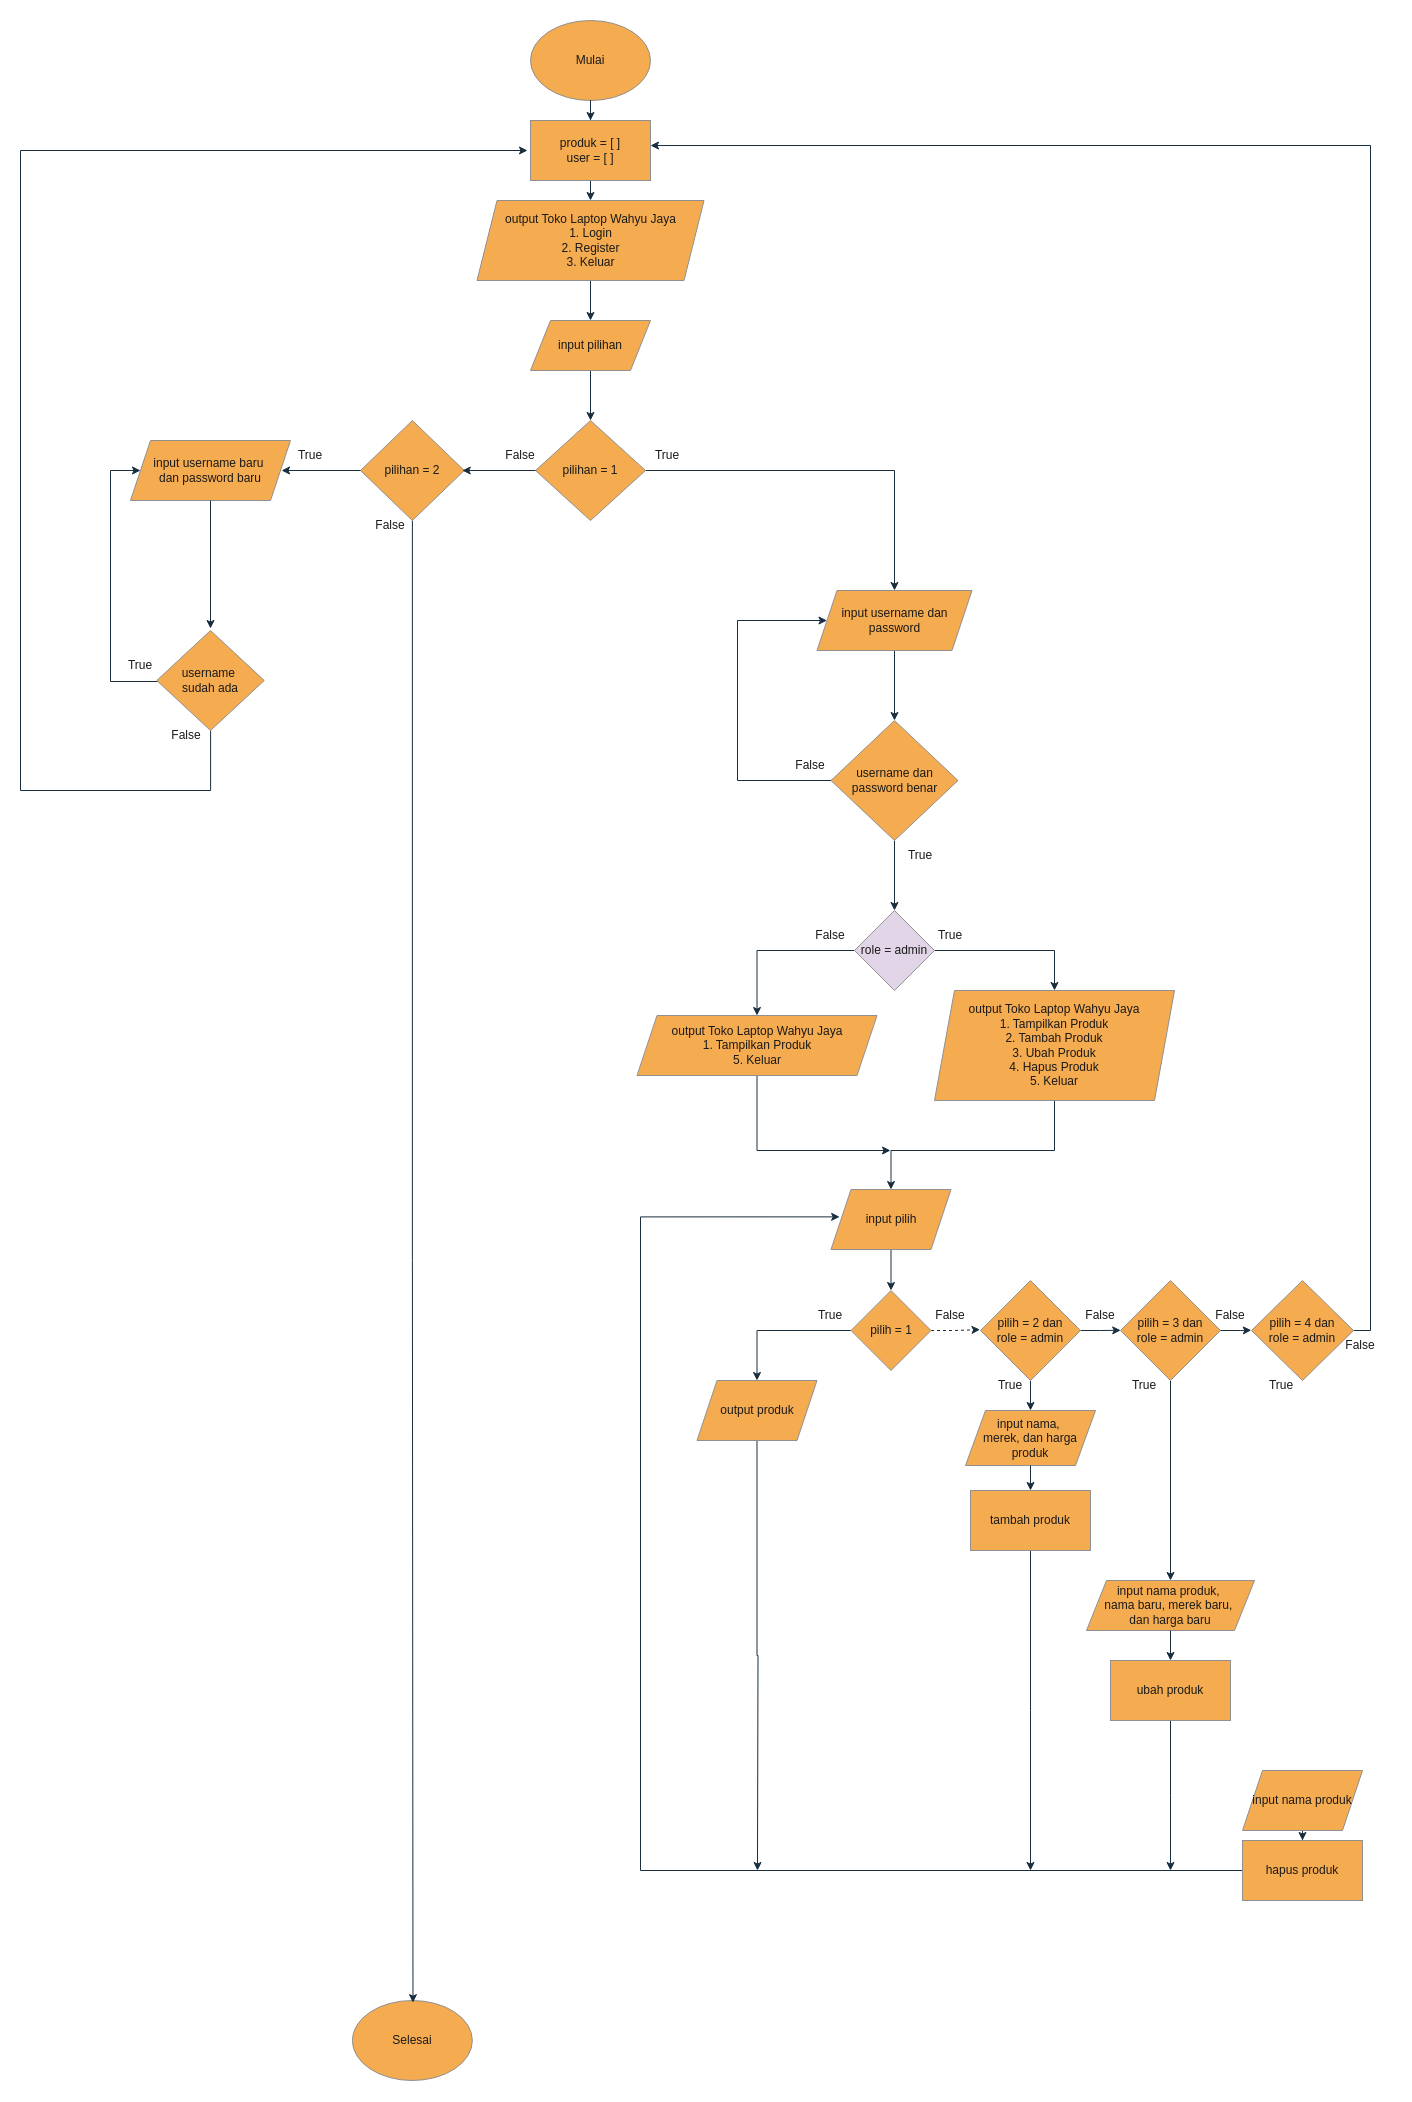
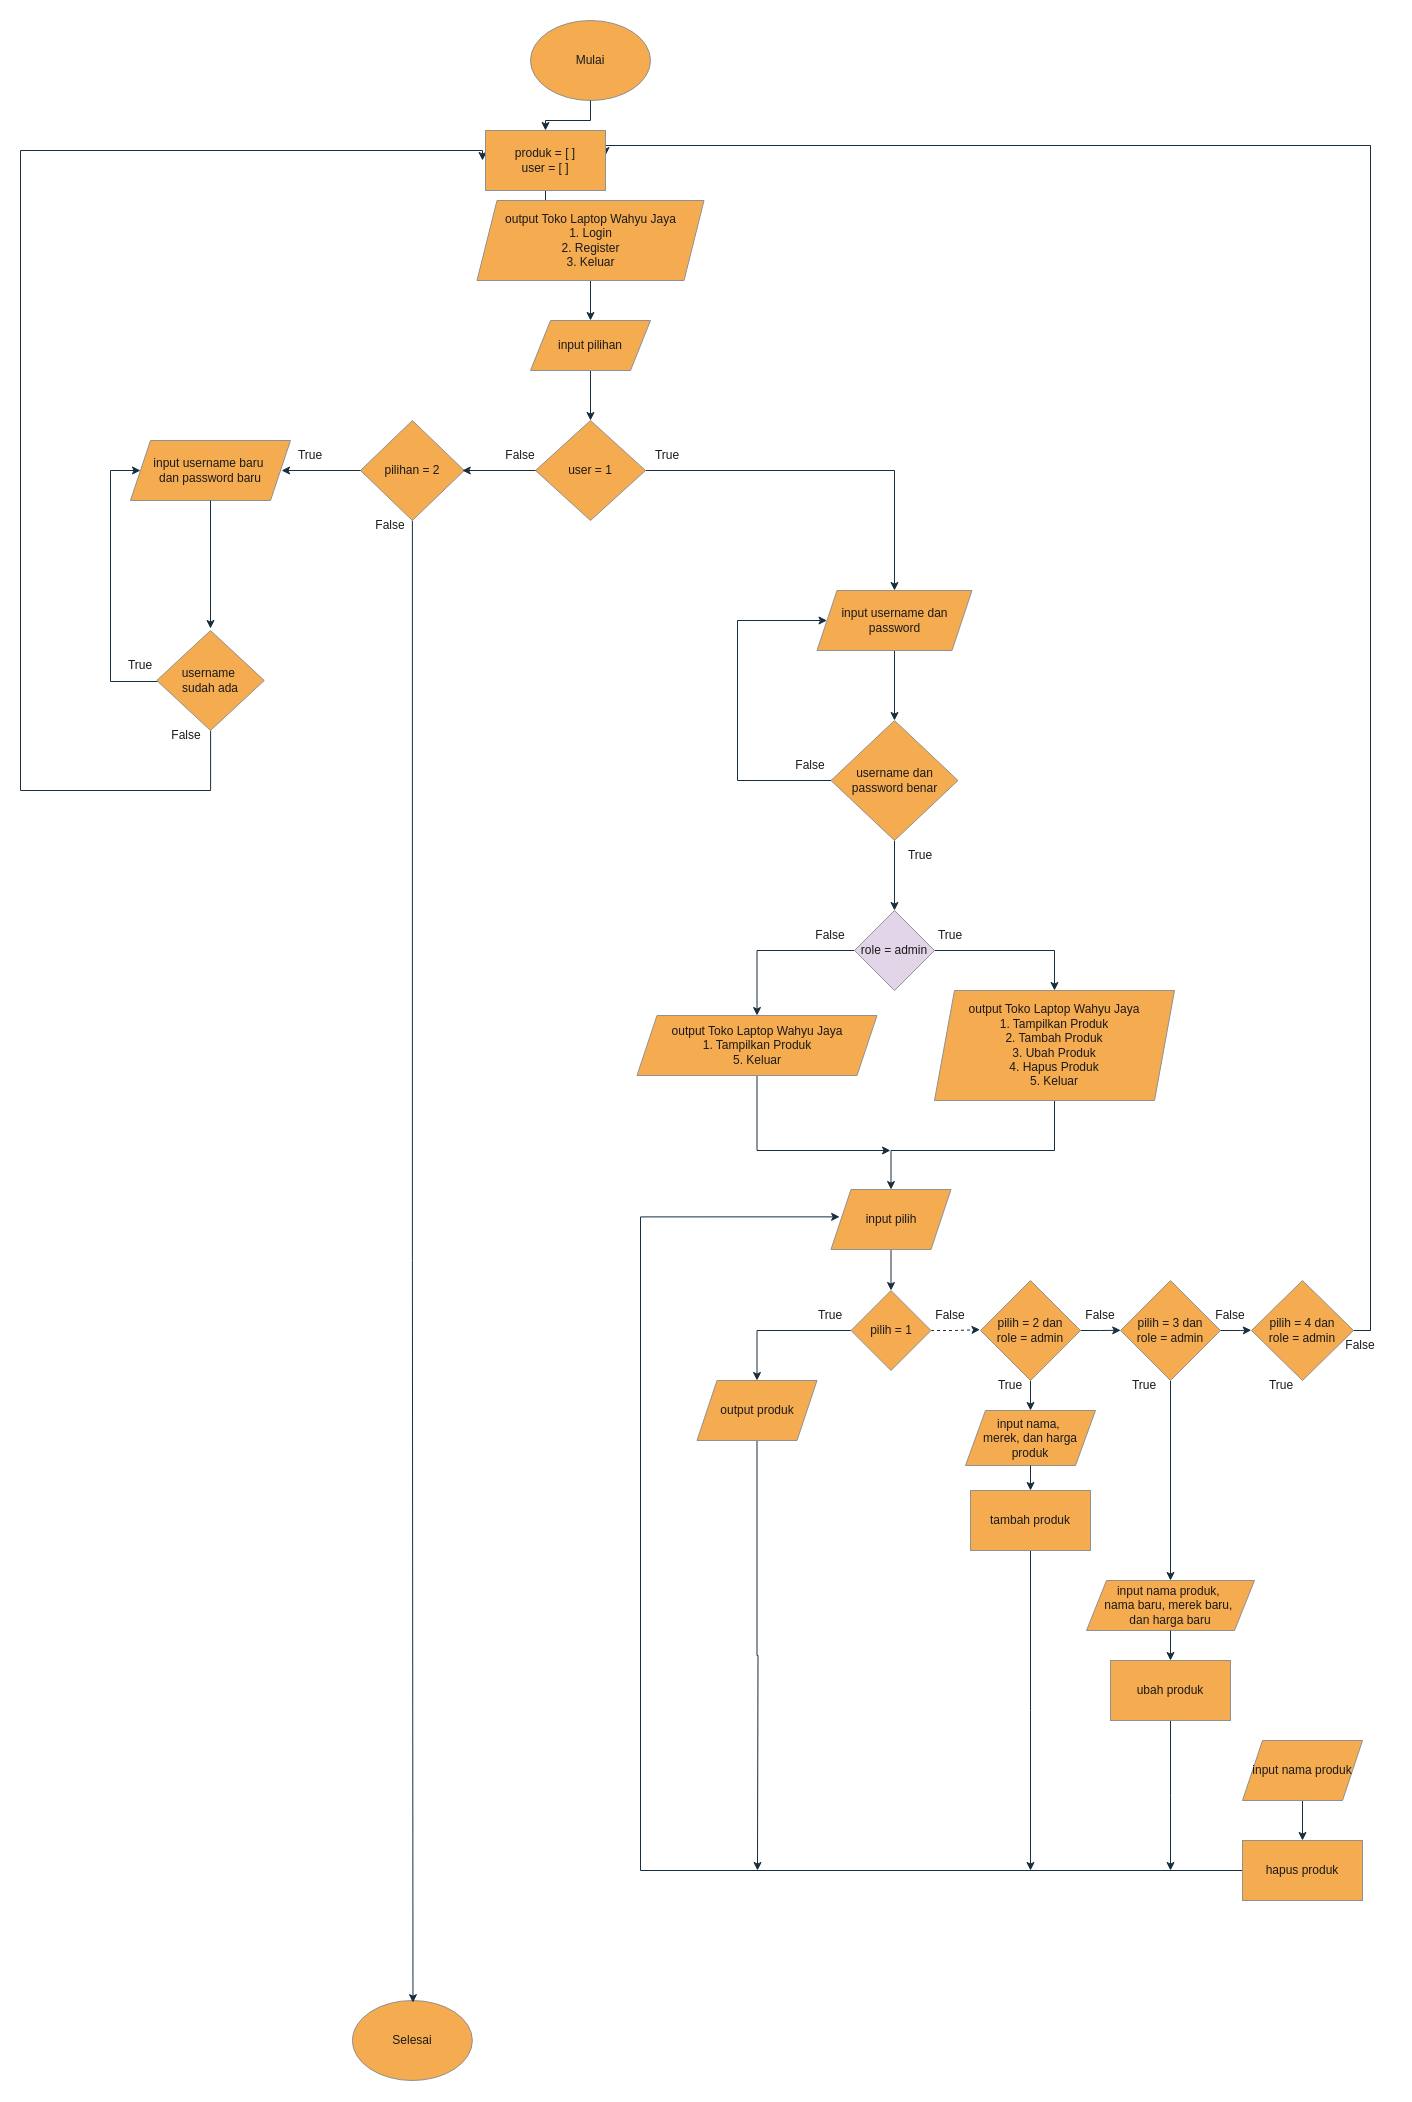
node "produk = [ ] user = [ ]": moved (591, 151) -> (546, 161)
node "pilihan = 1": label "pilihan = 1" -> "user = 1"
node "input nama produk": moved (1303, 1801) -> (1303, 1771)
